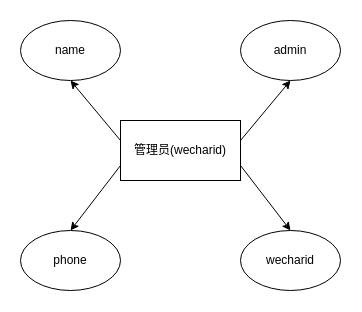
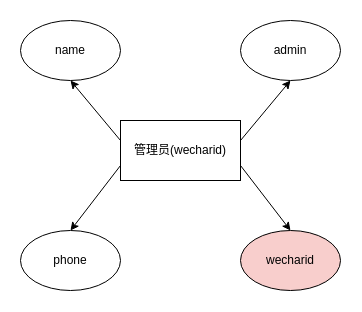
node "wecharid": fillcolor #ffffff -> #f8cecc
